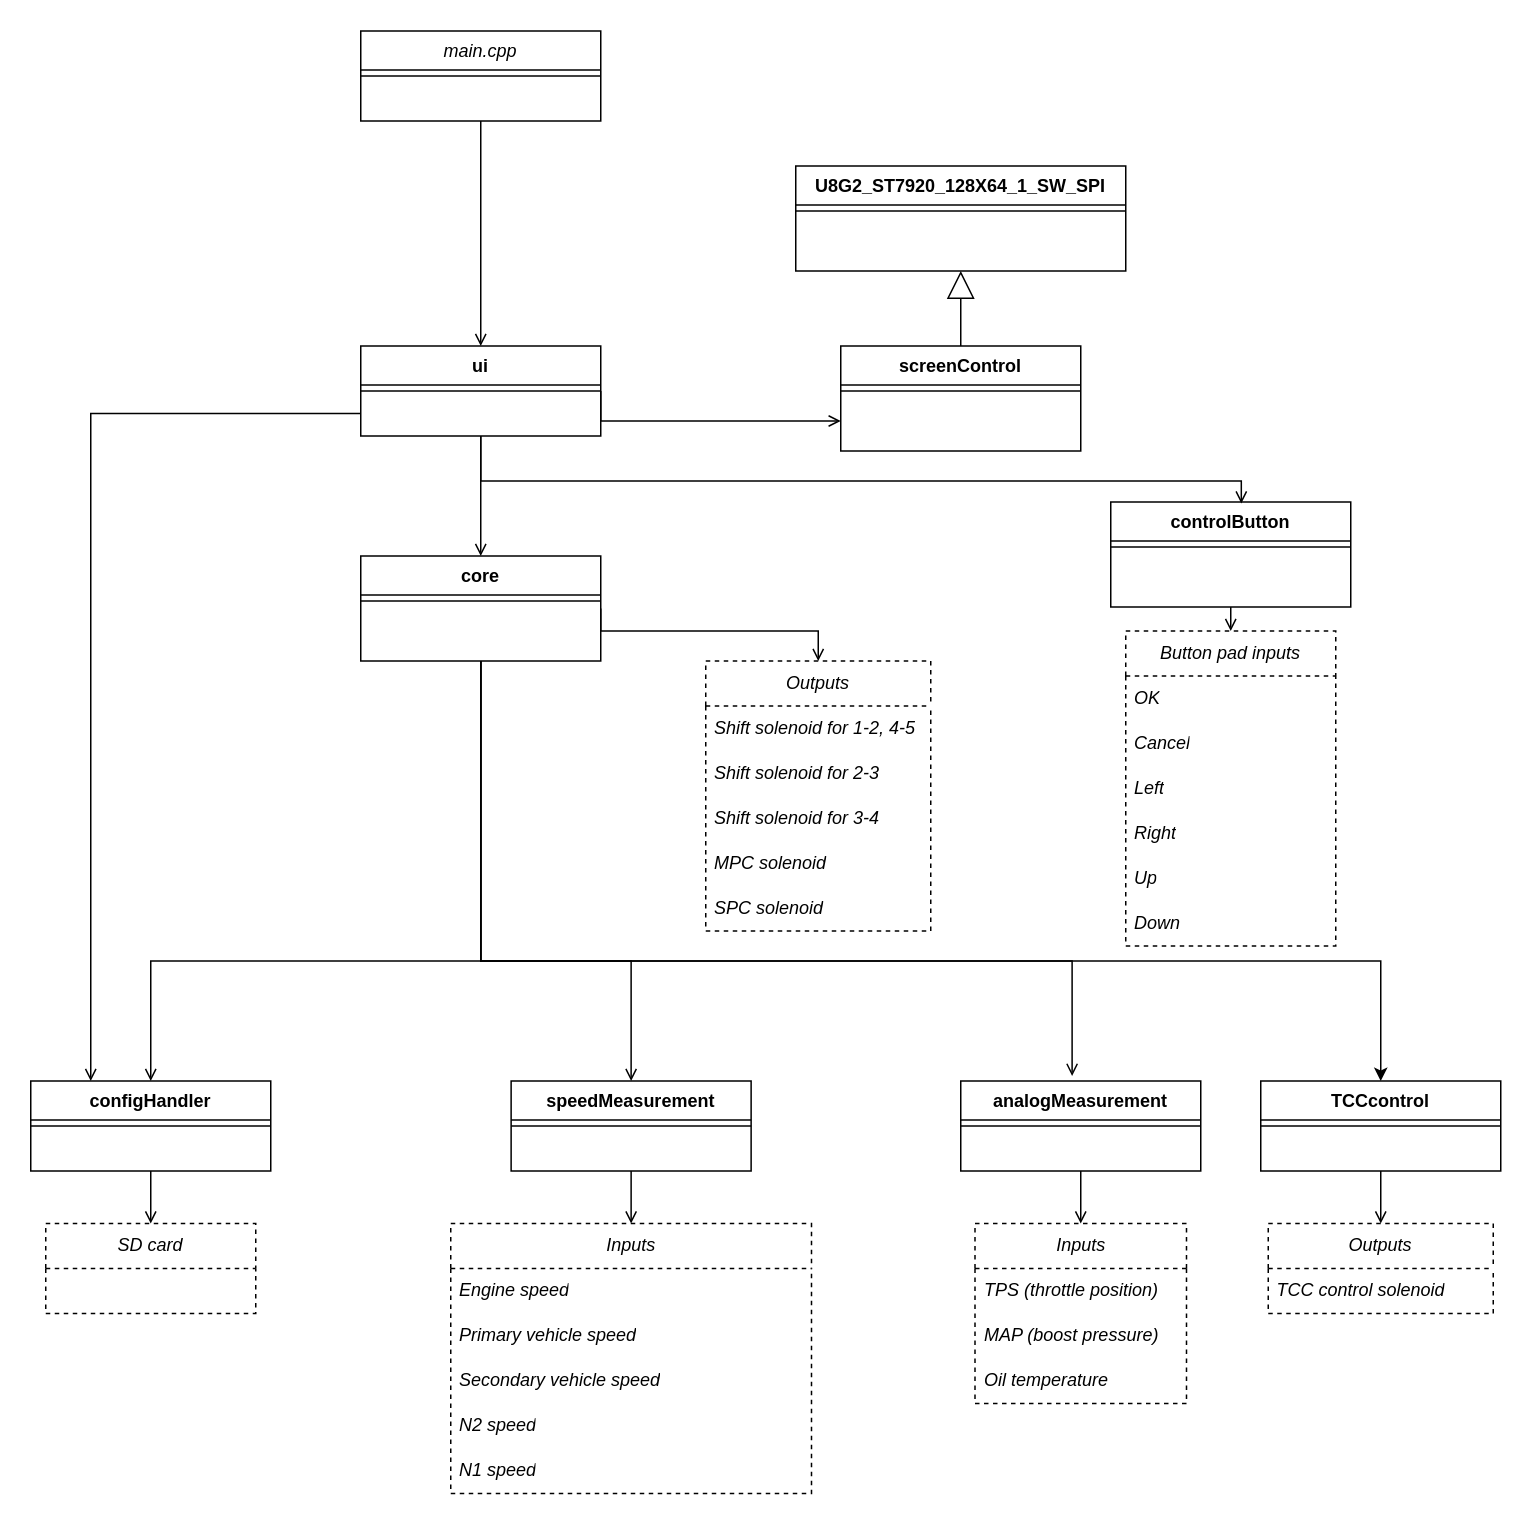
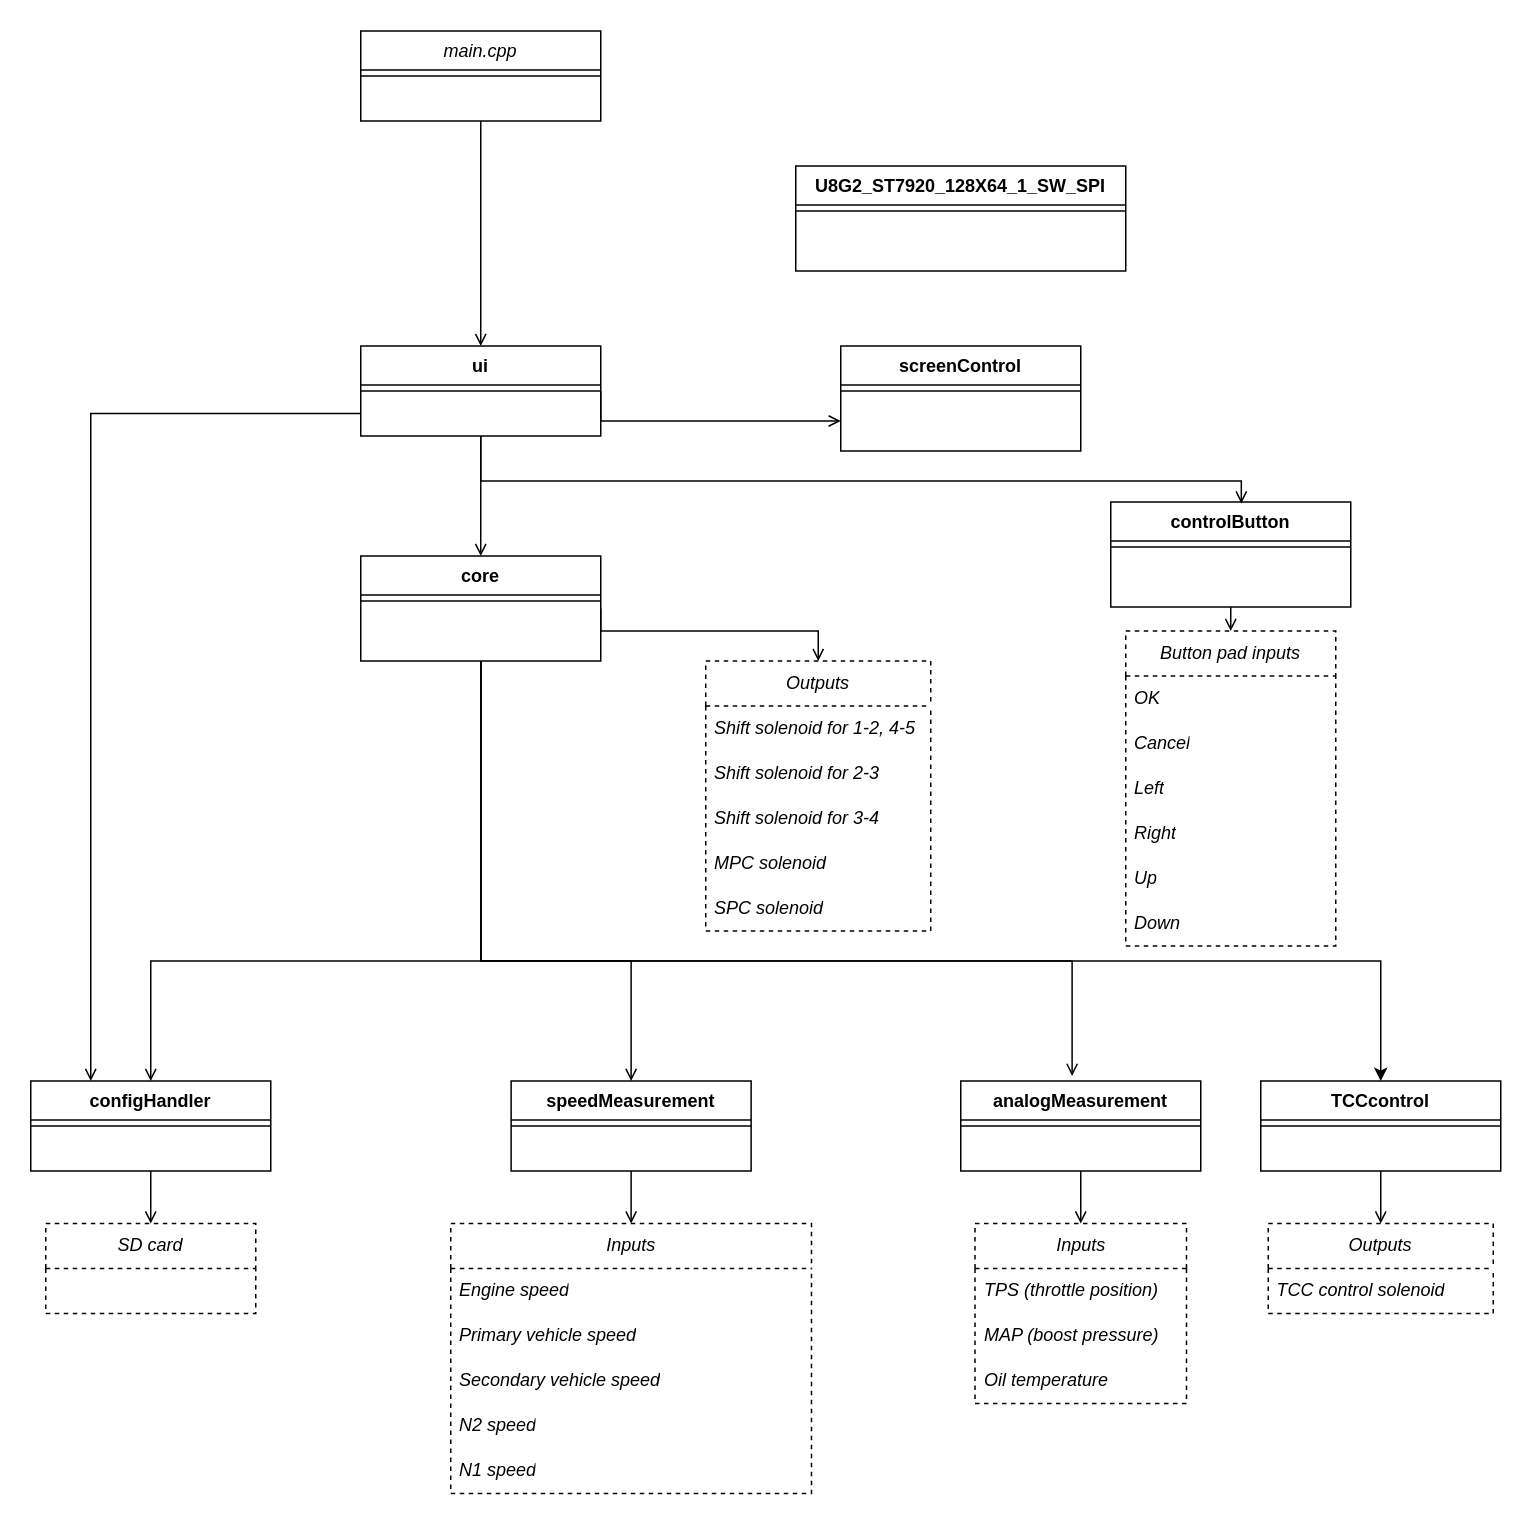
edge "screenControl" -> "U8G2_ST7920_128X64_1_SW_SPI": removed
